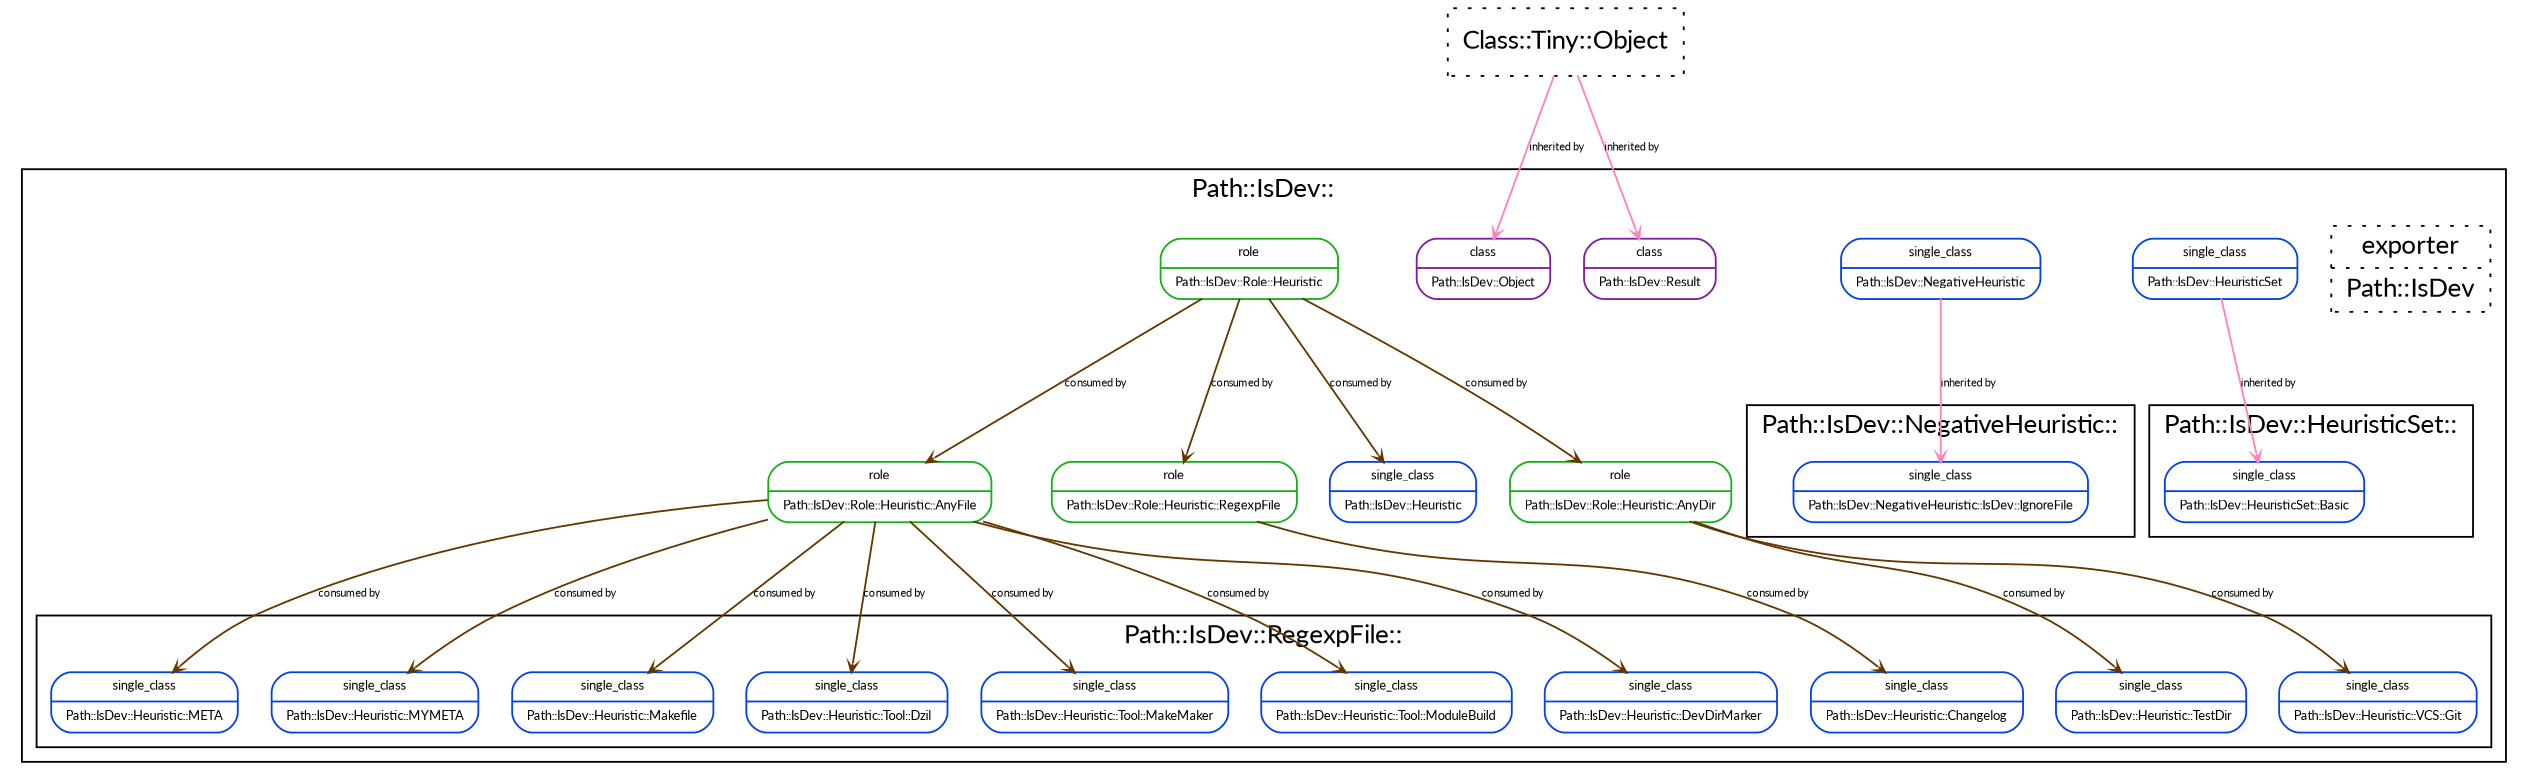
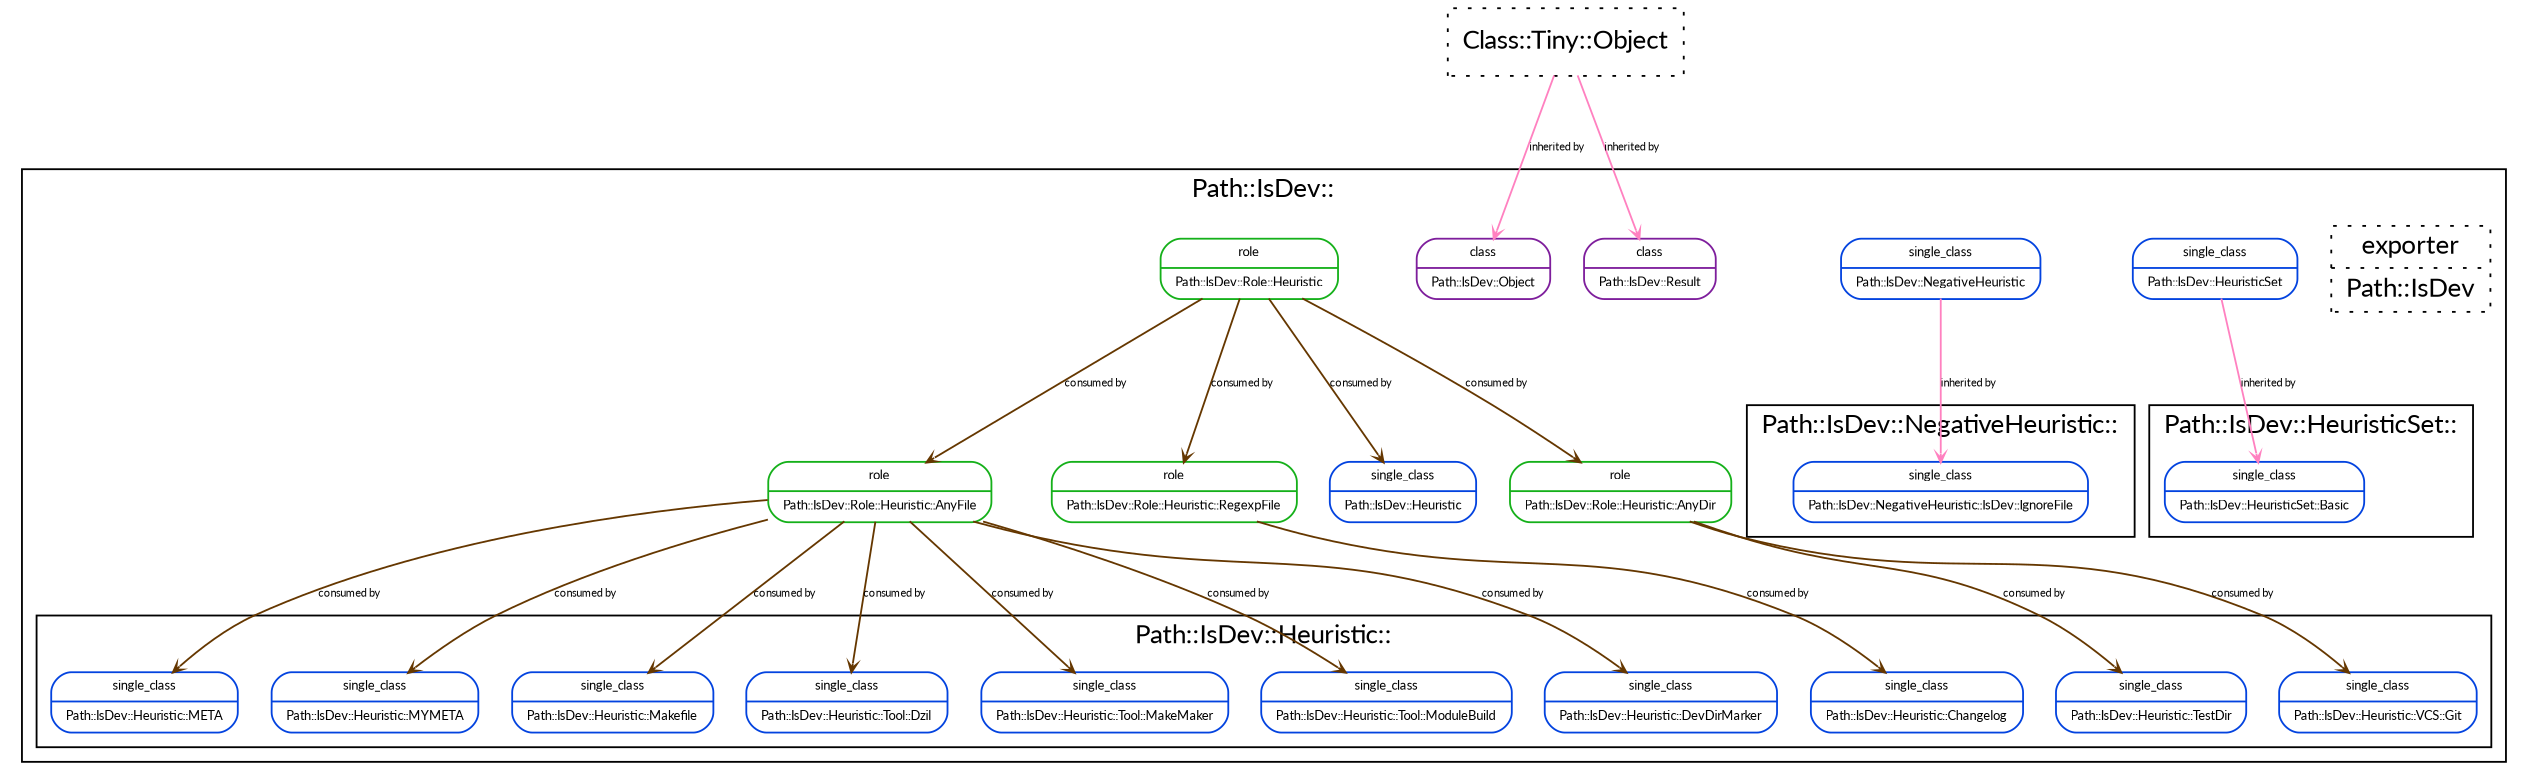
cluster "Path::IsDev::RegexpFile::": label "Path::IsDev::RegexpFile::" -> "Path::IsDev::Heuristic::"
